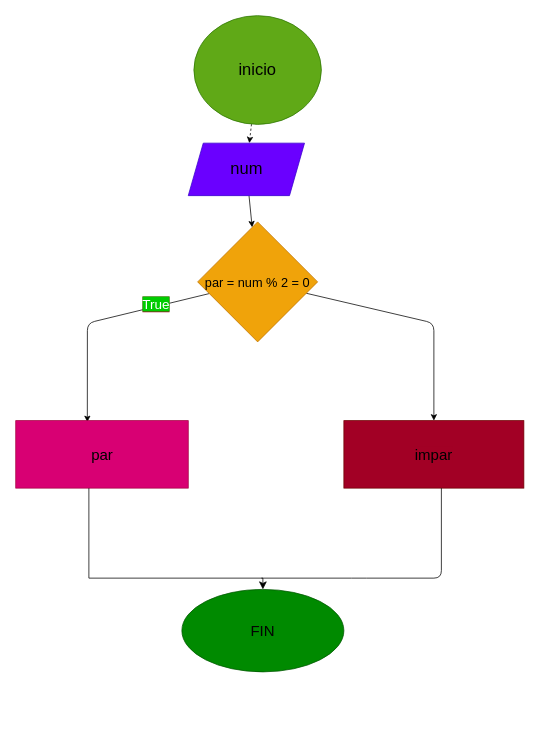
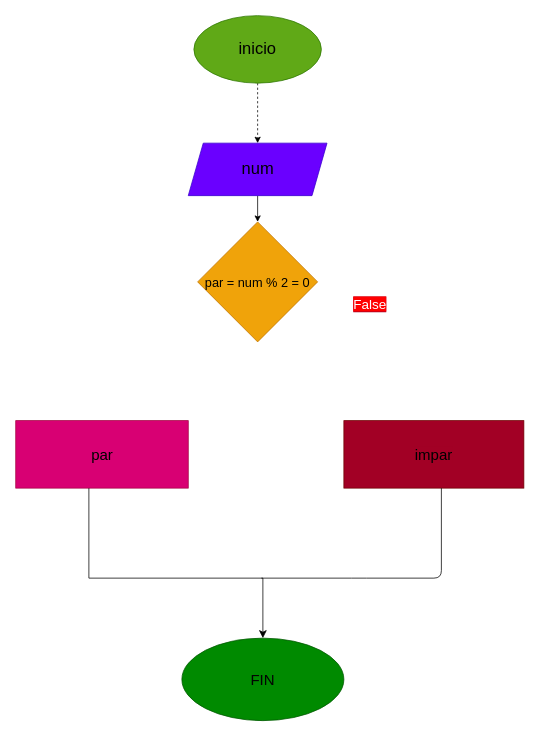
node "inicio": size 128x109 -> 128x68
node "num": size 116x53 -> 139x53
node "True": removed
node "False": added
edge "par = num % 2 = 0" -> "impar": removed
edge "par = num % 2 = 0" -> "par": removed
node "FIN": moved (263, 630) -> (263, 679)
